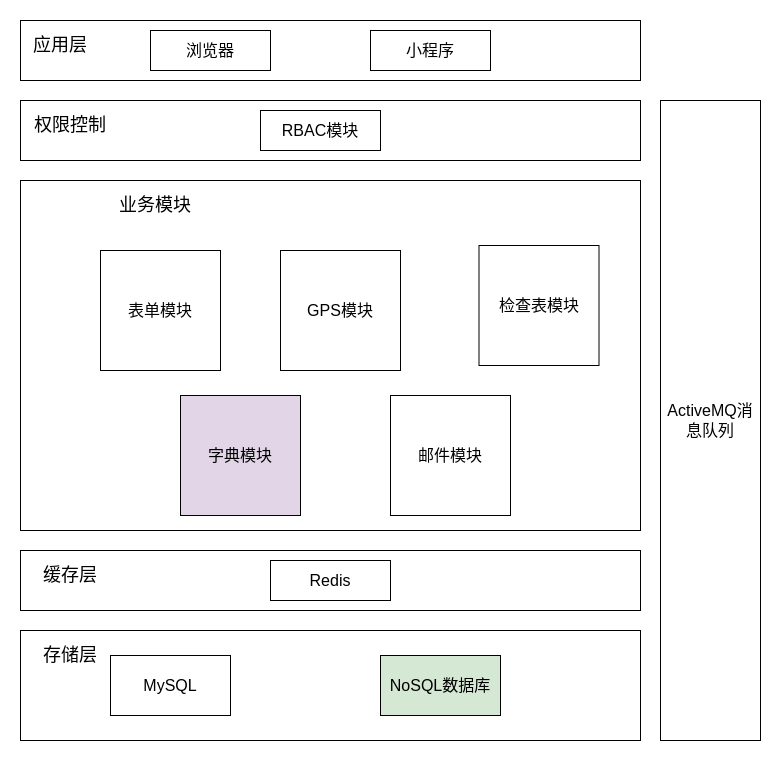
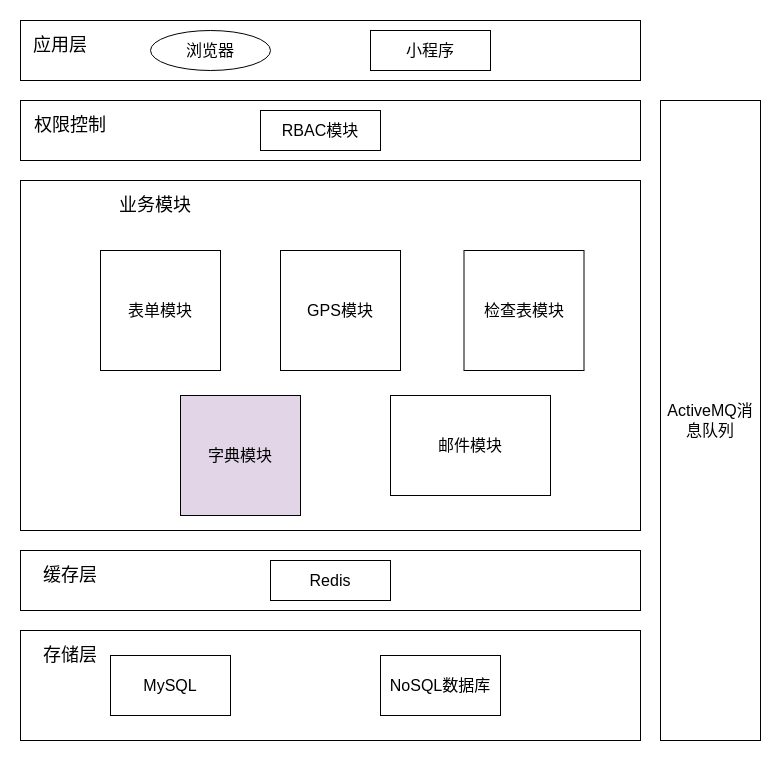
node "浏览器": shape rectangle -> ellipse
node "检查表模块": moved (539, 306) -> (524, 311)
node "邮件模块": size 120x120 -> 160x100
node "NoSQL数据库": fillcolor #d5e8d4 -> #ffffff
